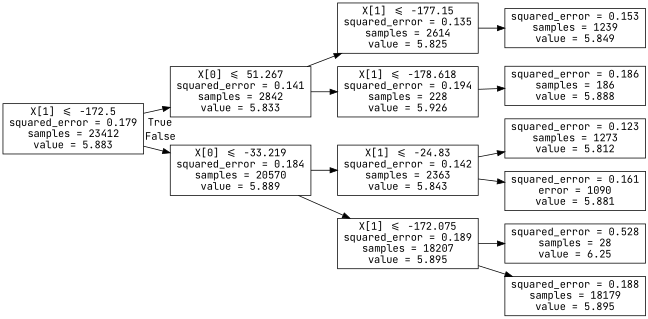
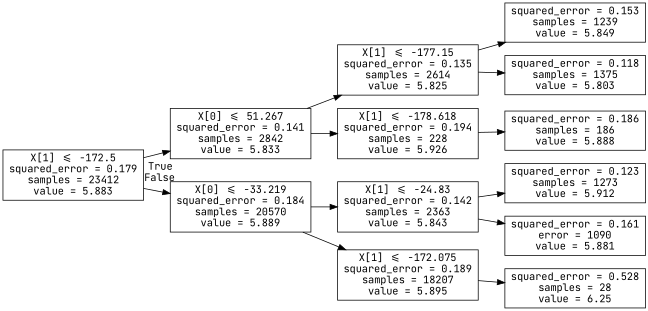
node "squared_error = 0.118 samples = 1375 value = 5.803": added
node "squared_error = 0.123 samples = 1273 value = 5.812": label "squared_error = 0.123 samples = 1273 value = 5.812" -> "squared_error = 0.123 samples = 1273 value = 5.912"
node "squared_error = 0.188 samples = 18179 value = 5.895": removed
